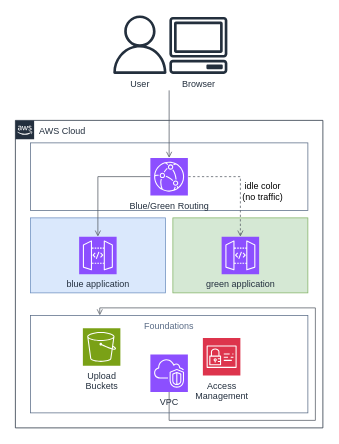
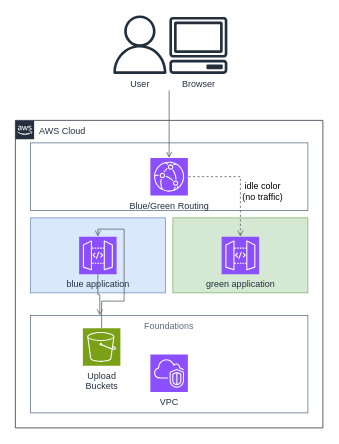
edge "Blue/Green Routing" -> "blue application": now "Upload Buckets" -> "blue application"
edge "VPC" -> "Foundations": now "blue application" -> "Foundations"
node "Access Management": removed
